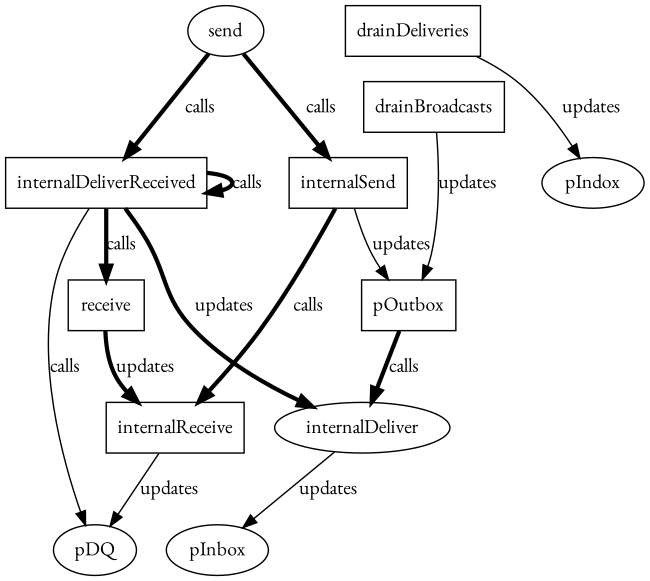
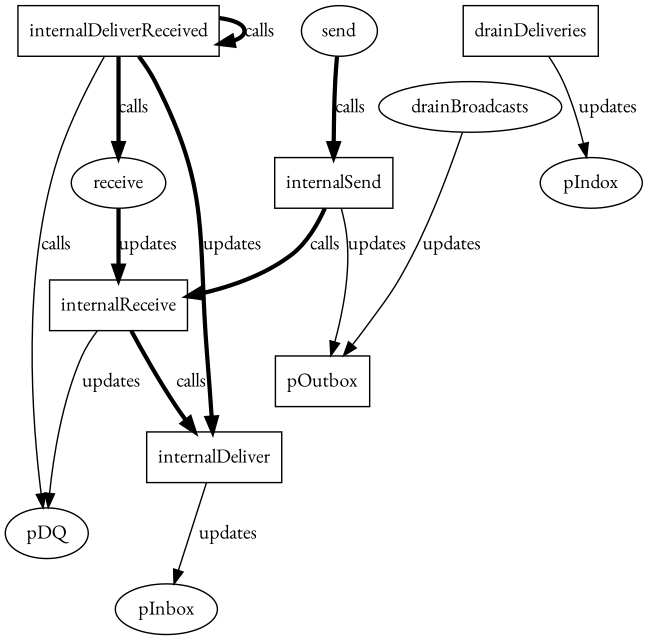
edge "send" -> "internalDeliverReceived": removed, label "calls"
node "drainBroadcasts": shape box -> ellipse
node "receive": shape box -> ellipse
edge "pOutbox" -> "internalDeliver": now "internalReceive" -> "internalDeliver"
node "internalDeliver": shape ellipse -> box
